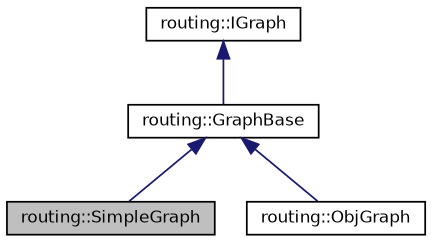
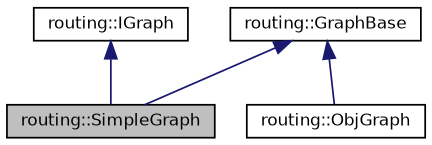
edge "routing::GraphBase" -> "routing::IGraph": now "routing::SimpleGraph" -> "routing::IGraph"
